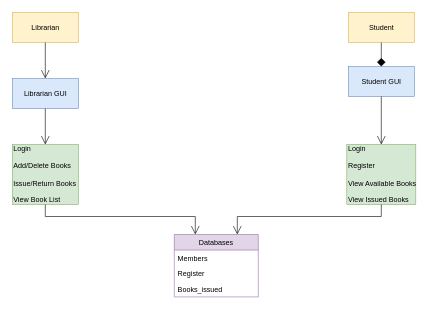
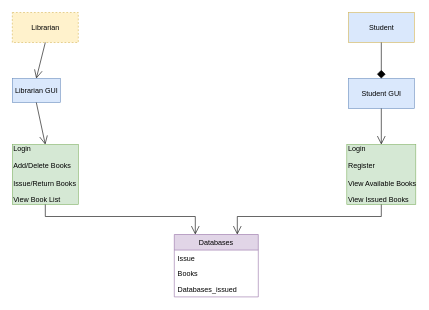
node "Librarian": style solid -> dashed
node "Student": fillcolor #fff2cc -> #dae8fc
node "Student GUI": moved (381, 81) -> (381, 93)
node "Librarian GUI": size 66x30 -> 48x24
node "Members": label "Members" -> "Issue"
node "Register": label "Register" -> "Books"
node "Books_issued": label "Books_issued" -> "Databases_issued"
